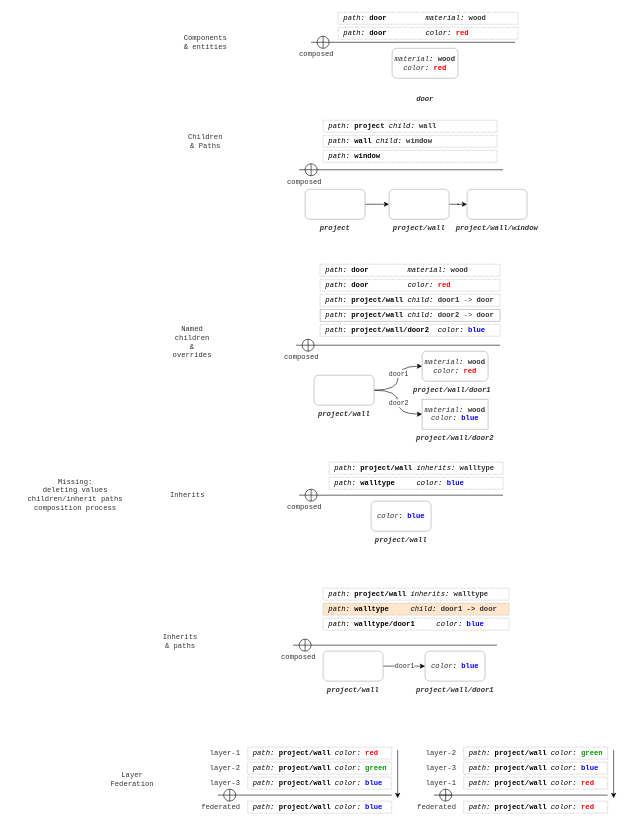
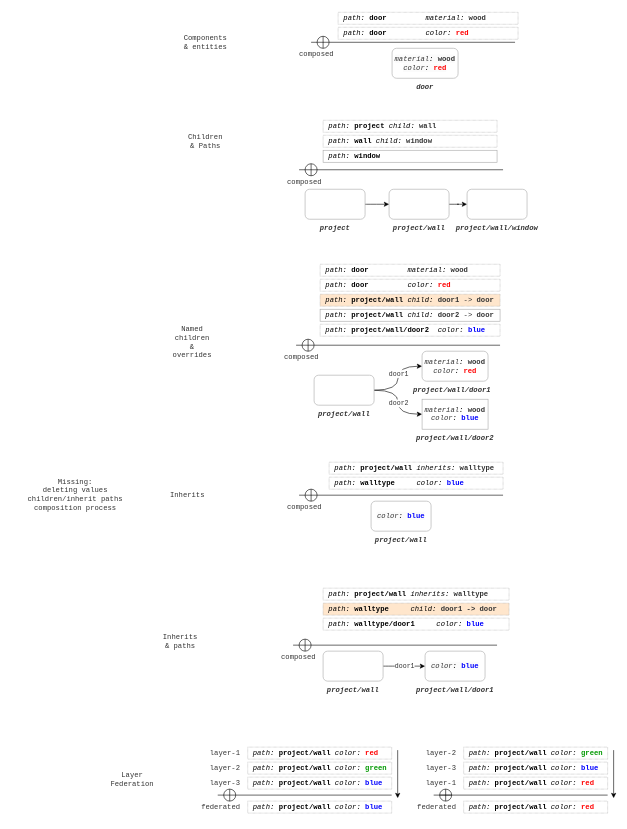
node "door": moved (425, 99) -> (425, 87)
node "path: window": style dashed -> solid
node "path: project/wall child: door1 -> door": fillcolor #ffffff -> #ffe6cc
